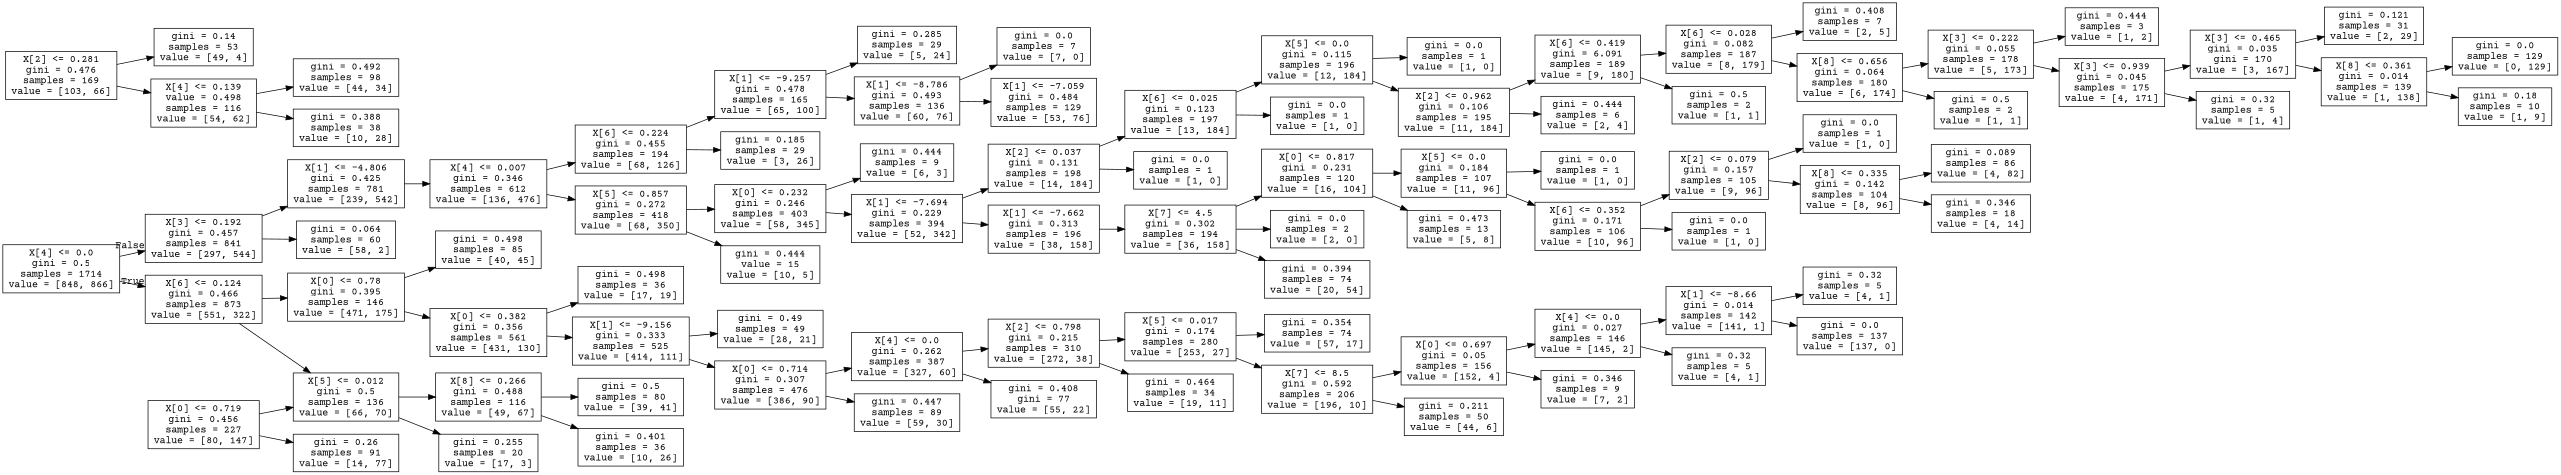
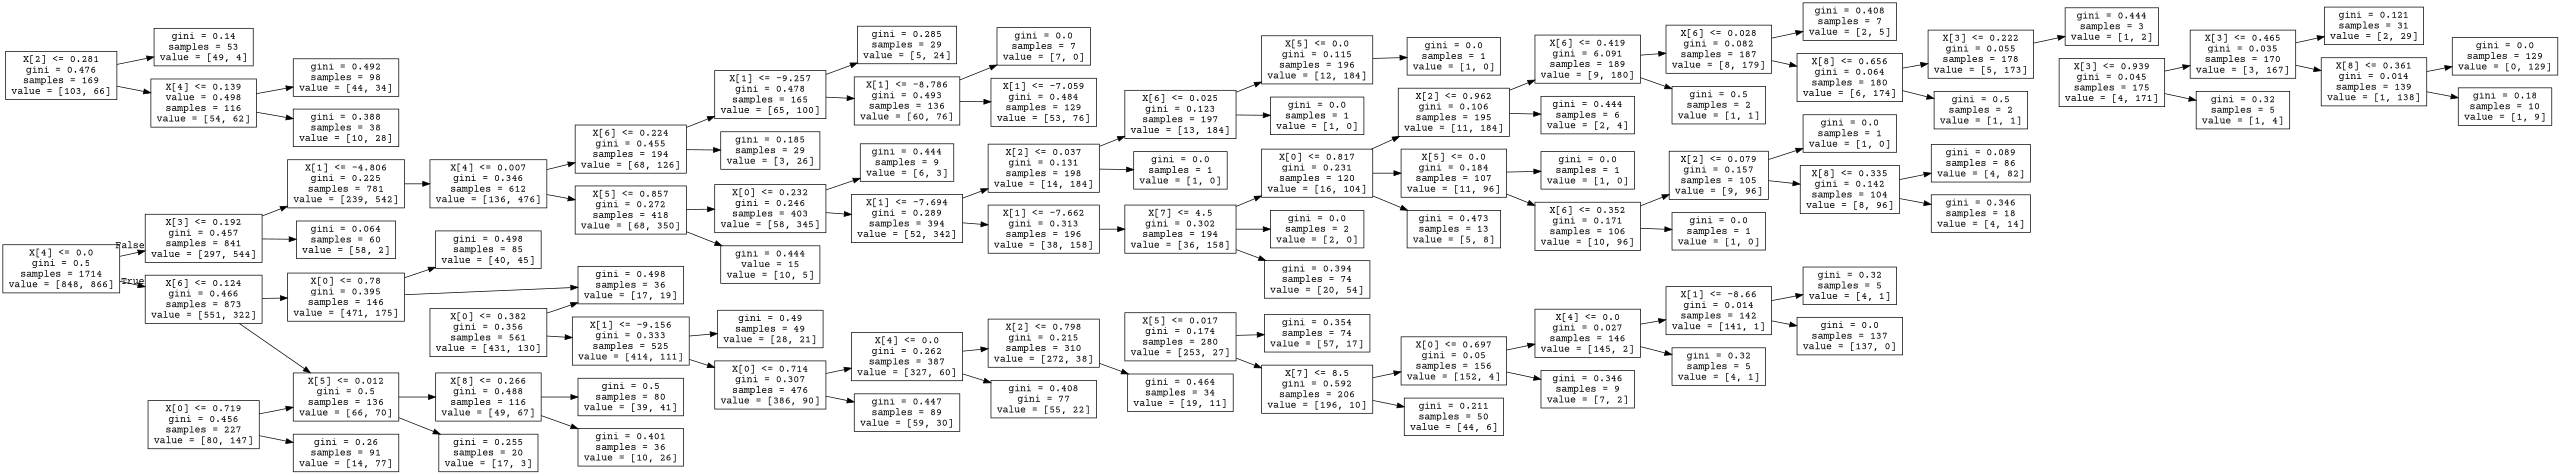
node "X[3] <= 0.465 gini = 0.035 gini = 170 value = [3, 167]": label "X[3] <= 0.465 gini = 0.035 gini = 170 value = [3, 167]" -> "X[3] <= 0.465 gini = 0.035 samples = 170 value = [3, 167]"
edge "X[3] <= 0.222 gini = 0.055 samples = 178 value = [5, 173]" -> "X[3] <= 0.939 gini = 0.045 samples = 175 value = [4, 171]": removed
edge "X[5] <= 0.0 gini = 0.115 samples = 196 value = [12, 184]" -> "X[2] <= 0.962 gini = 0.106 samples = 195 value = [11, 184]": now "X[0] <= 0.817 gini = 0.231 samples = 120 value = [16, 104]" -> "X[2] <= 0.962 gini = 0.106 samples = 195 value = [11, 184]"
node "X[1] <= -4.806 gini = 0.425 samples = 781 value = [239, 542]": label "X[1] <= -4.806 gini = 0.425 samples = 781 value = [239, 542]" -> "X[1] <= -4.806 gini = 0.225 samples = 781 value = [239, 542]"
node "X[1] <= -7.694 gini = 0.229 samples = 394 value = [52, 342]": label "X[1] <= -7.694 gini = 0.229 samples = 394 value = [52, 342]" -> "X[1] <= -7.694 gini = 0.289 samples = 394 value = [52, 342]"
edge "X[0] <= 0.78 gini = 0.395 samples = 146 value = [471, 175]" -> "X[0] <= 0.382 gini = 0.356 samples = 561 value = [431, 130]": now "X[0] <= 0.78 gini = 0.395 samples = 146 value = [471, 175]" -> "gini = 0.498 samples = 36 value = [17, 19]"
edge "X[2] <= 0.798 gini = 0.215 samples = 310 value = [272, 38]" -> "X[5] <= 0.017 gini = 0.174 samples = 280 value = [253, 27]": removed
